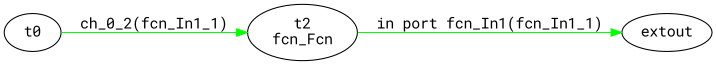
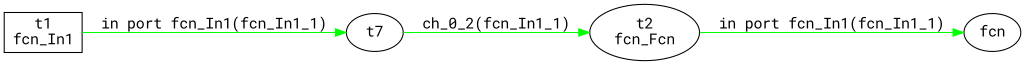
node "t0": label "t0" -> "t7"
node "t1 fcn_In1": added
node "extout": label "extout" -> "fcn"
